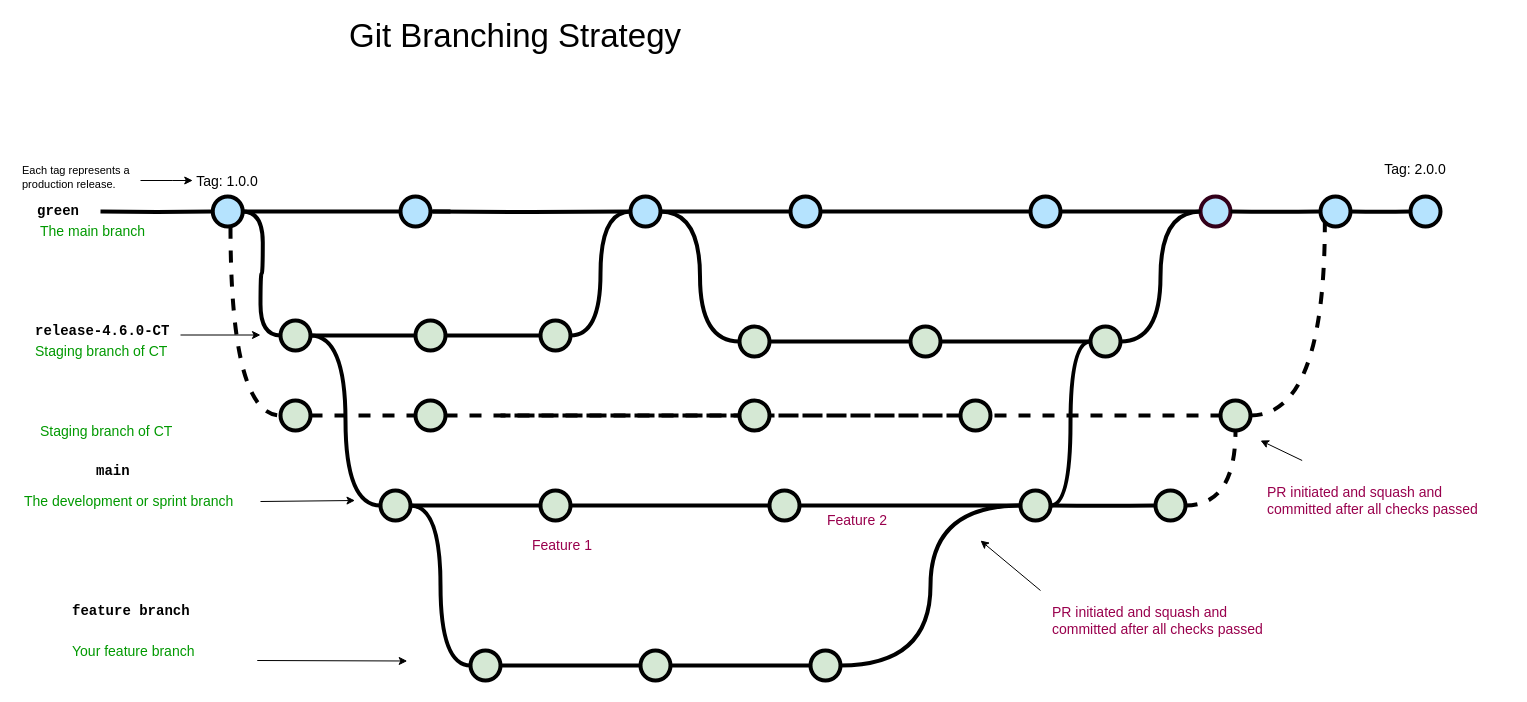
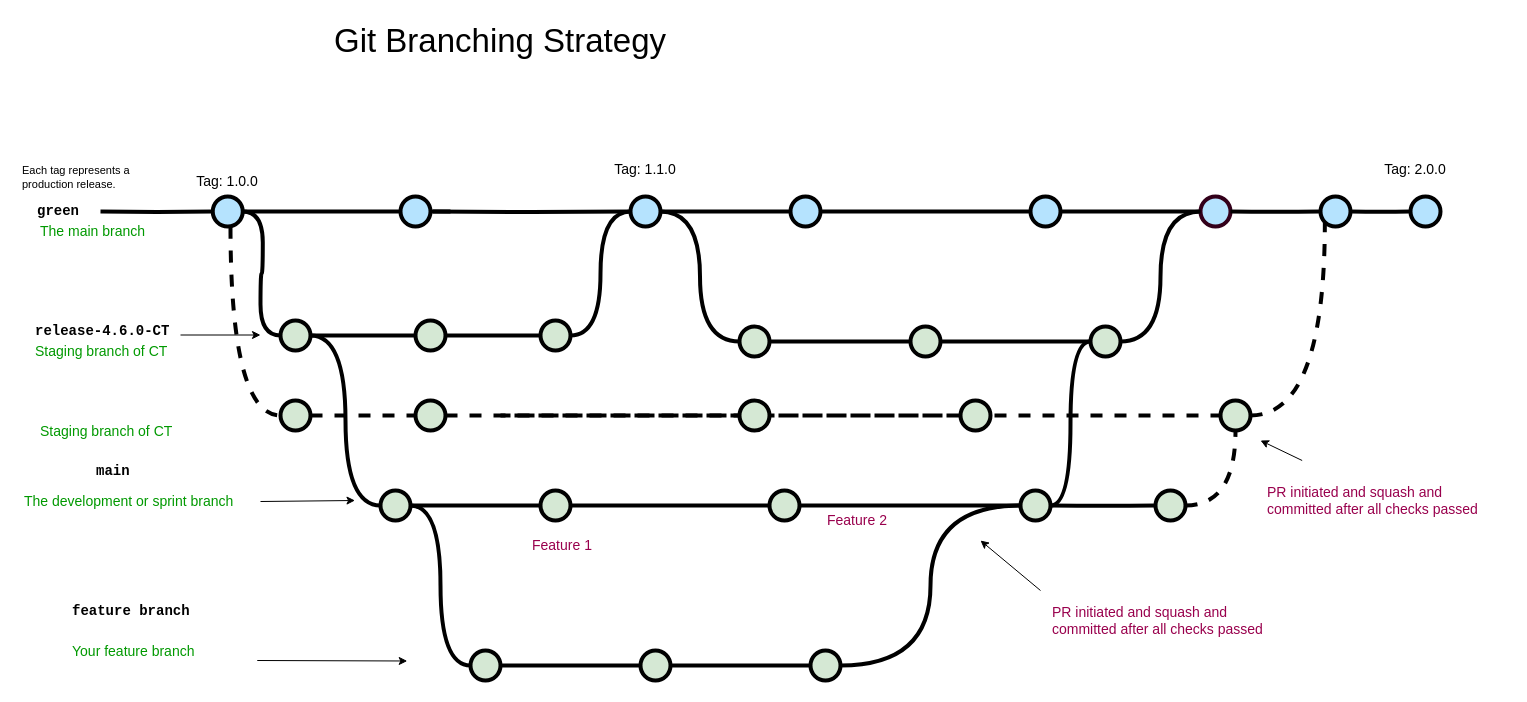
node "Git Branching Strategy": moved (516, 36) -> (501, 41)
node "Tag: 1.1.0": added
edge "Each tag represents a production release." -> "Tag: 1.0.0": removed
